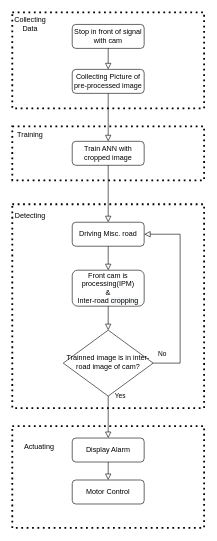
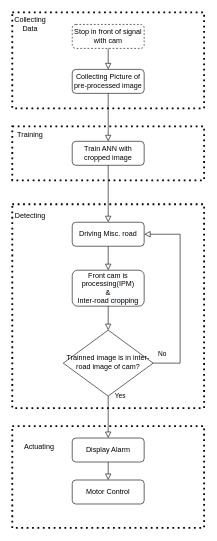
node "Stop in front of signal with cam": style solid -> dashed
